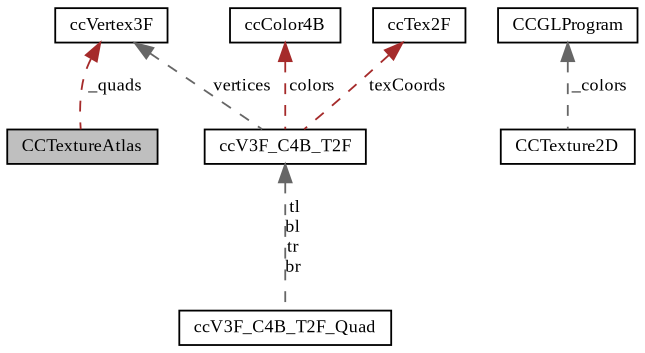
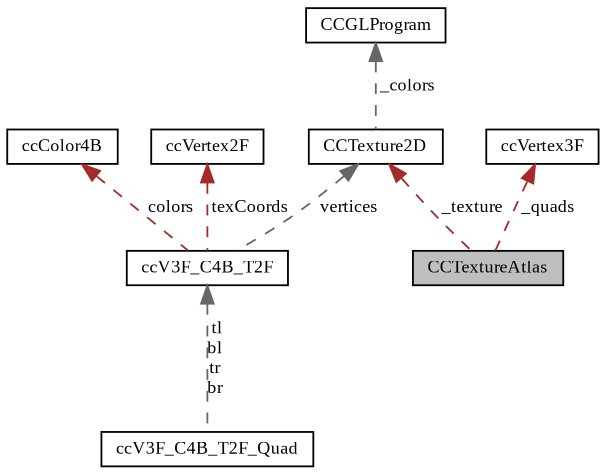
node "ccTex2F": label "ccTex2F" -> "ccVertex2F"
edge "ccV3F_C4B_T2F" -> "ccVertex3F": now "ccV3F_C4B_T2F" -> "CCTexture2D"
edge "CCTextureAtlas" -> "CCTexture2D": added, label "_texture"
